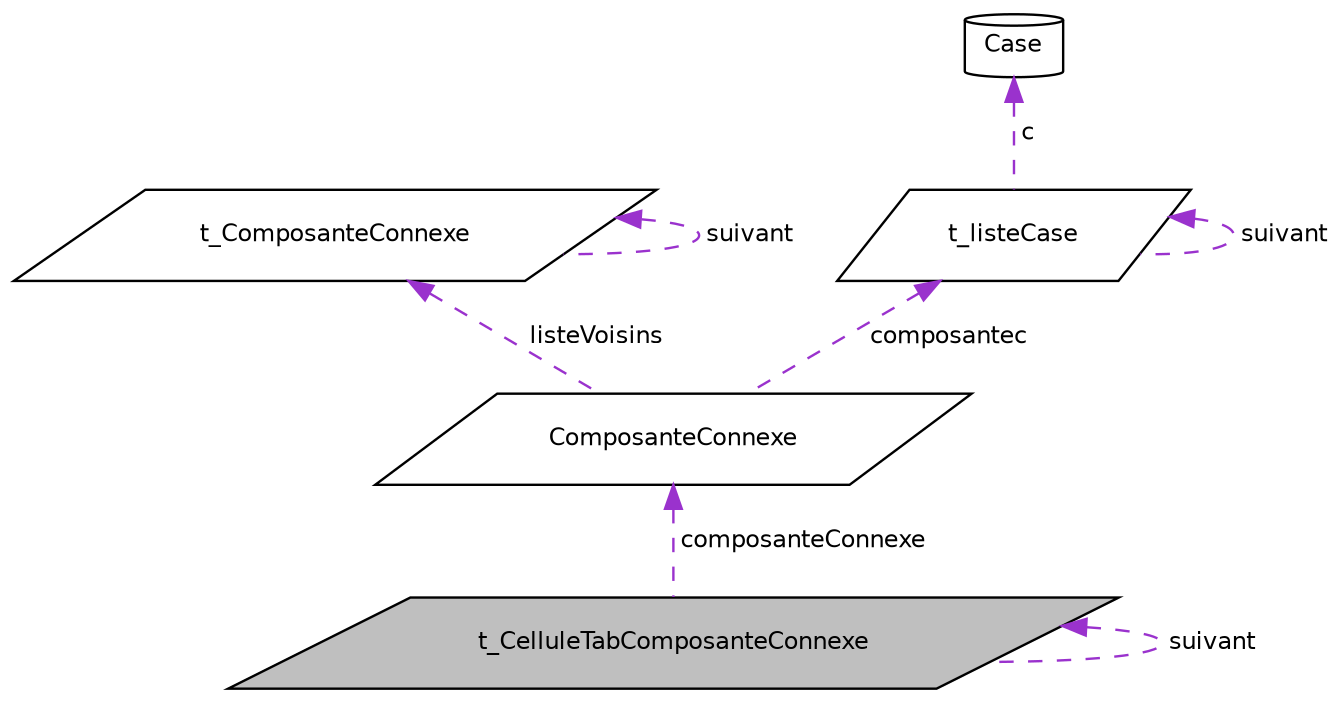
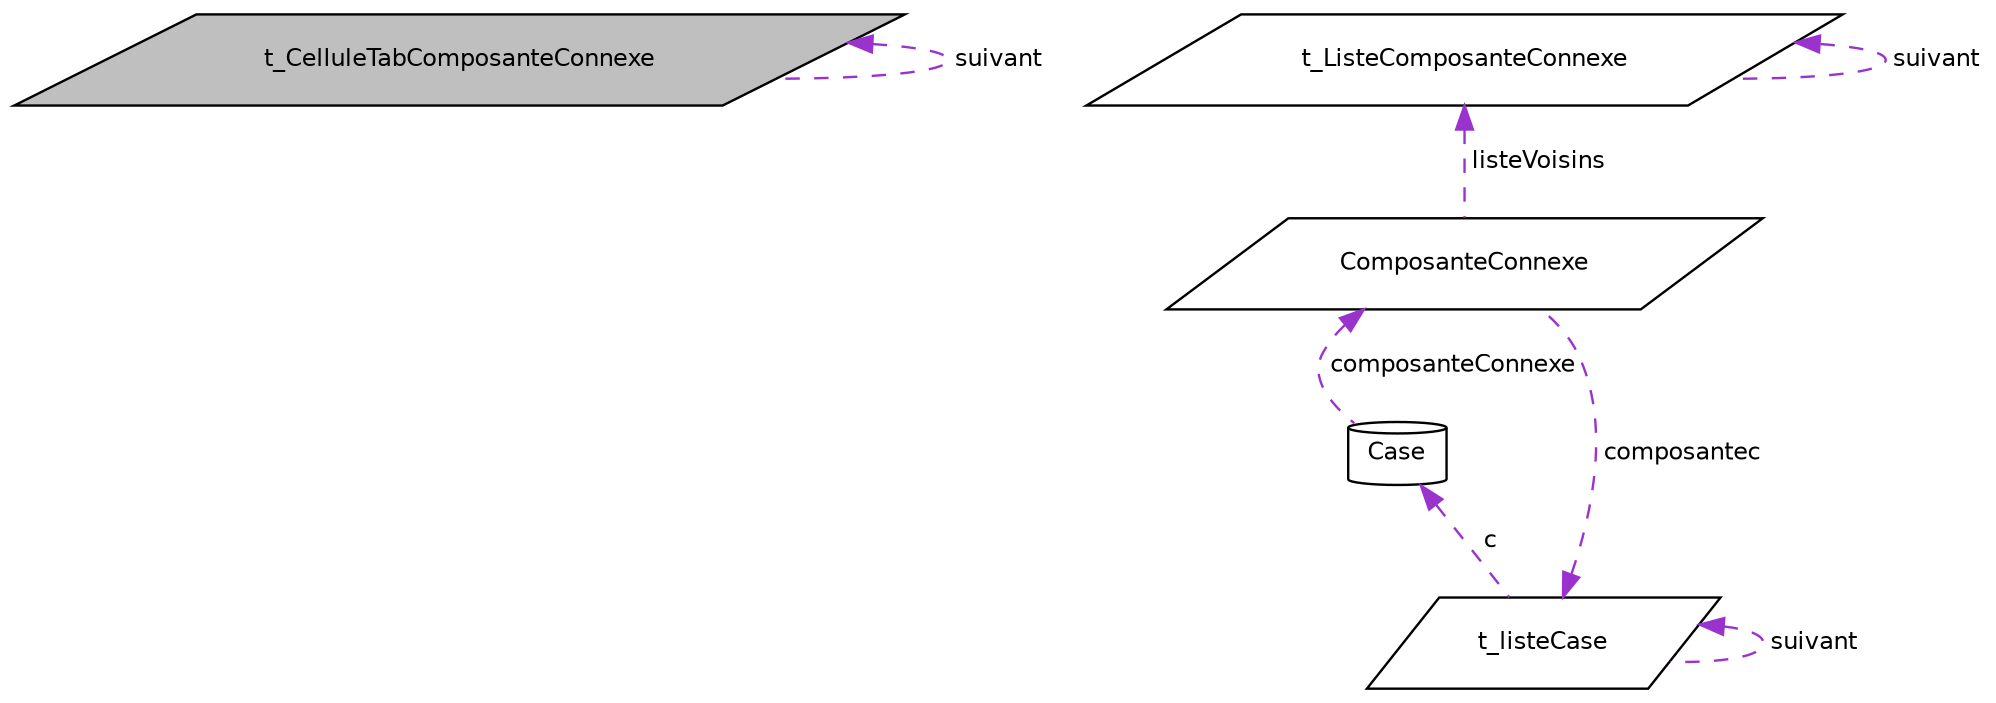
node "t_ComposanteConnexe": label "t_ComposanteConnexe" -> "t_ListeComposanteConnexe"
edge "t_CelluleTabComposanteConnexe" -> "ComposanteConnexe": now "Case" -> "ComposanteConnexe"
